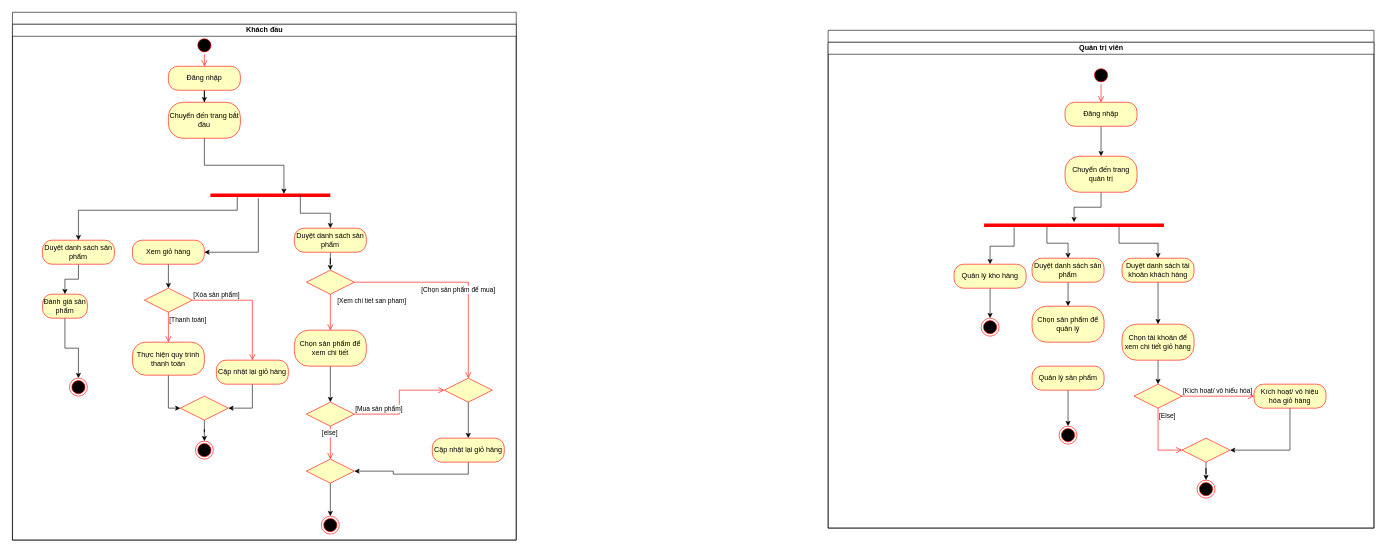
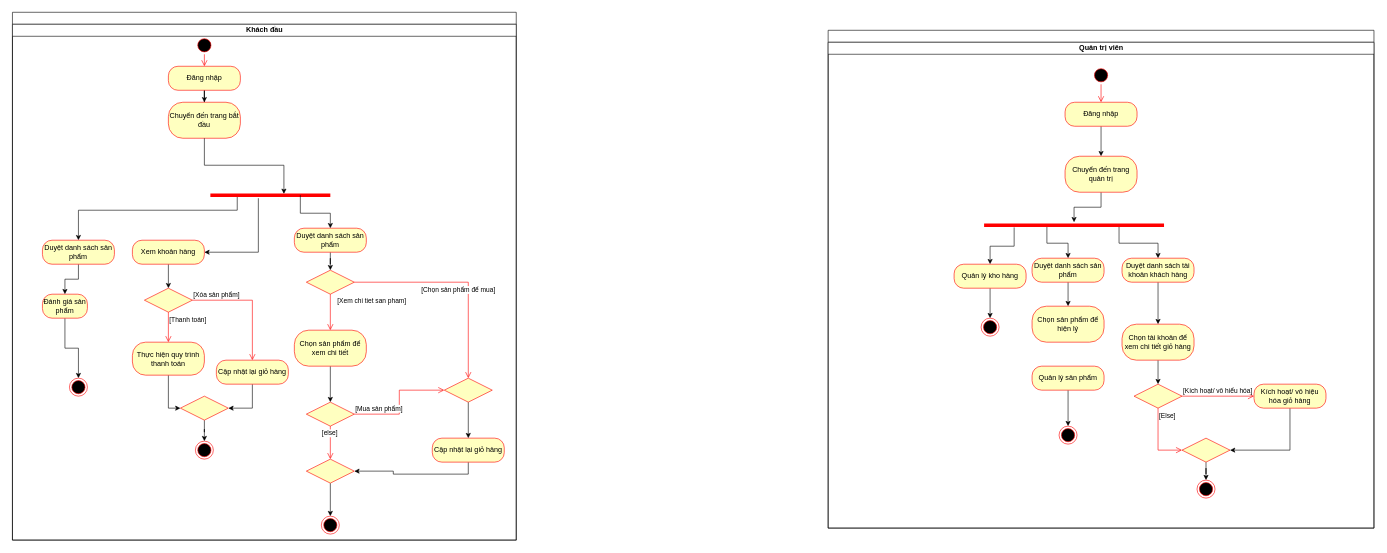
node "Xem giỏ hàng": label "Xem giỏ hàng" -> "Xem khoản hàng"
node "Chọn sản phẩm để quản lý": label "Chọn sản phẩm để quản lý" -> "Chọn sản phẩm để hiện lý"
